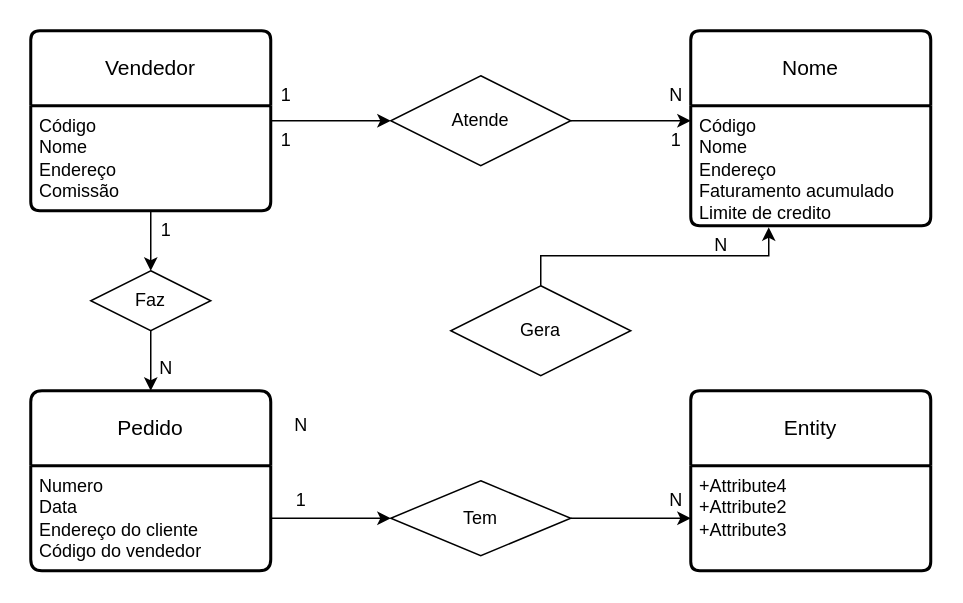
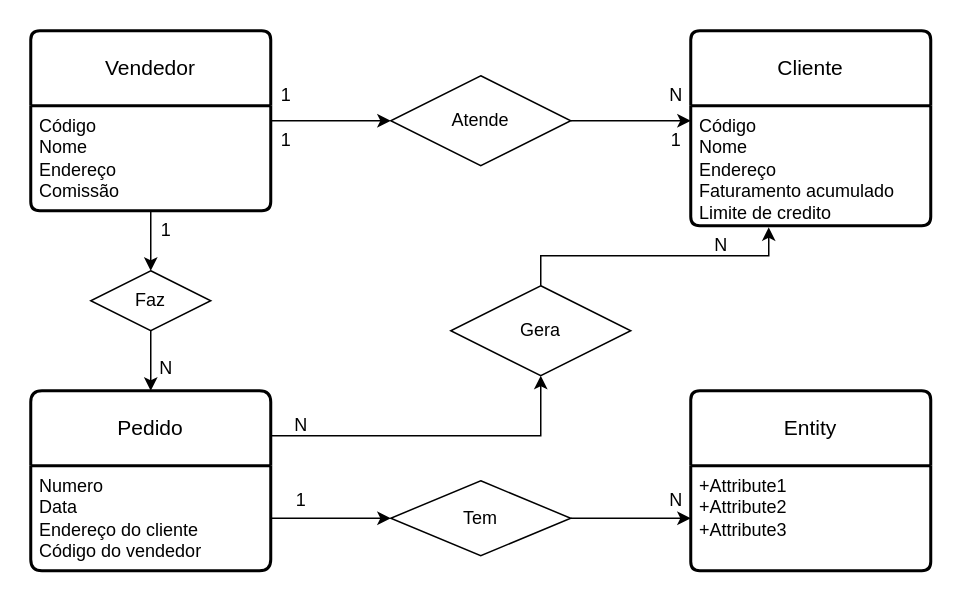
node "Nome": label "Nome" -> "Cliente"
edge "Pedido" -> "Gera": added
node "+Attribute4 +Attribute2 +Attribute3": label "+Attribute4 +Attribute2 +Attribute3" -> "+Attribute1 +Attribute2 +Attribute3"
